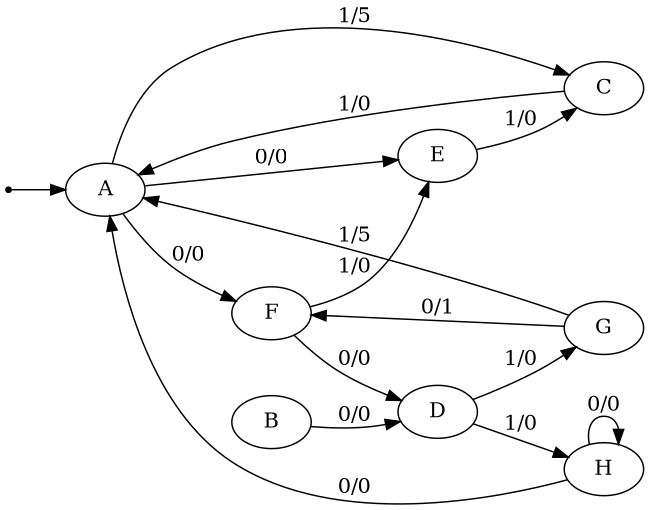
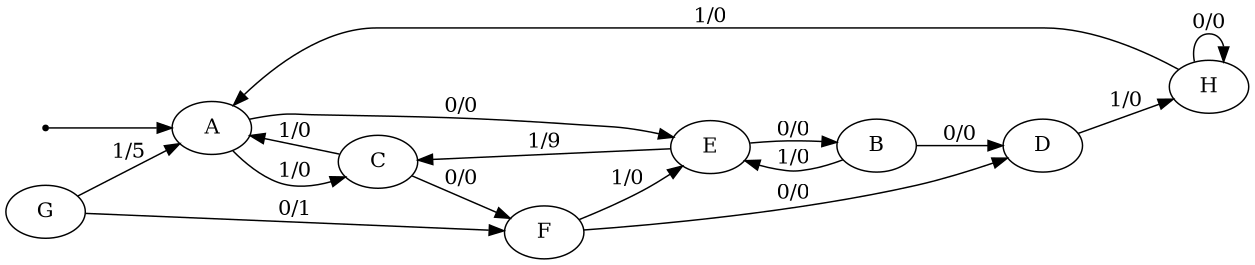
edge "A" -> "C": label "1/5" -> "1/0"
edge "E" -> "C": label "1/0" -> "1/9"
edge "E" -> "B": added, label "0/0"
edge "B" -> "E": added, label "1/0"
edge "A" -> "F": now "C" -> "F"
edge "D" -> "G": removed, label "1/0"
edge "H" -> "A": label "0/0" -> "1/0"
